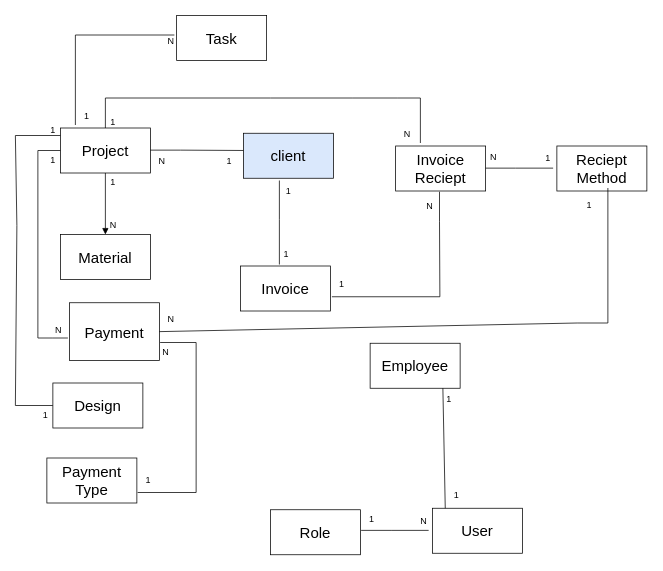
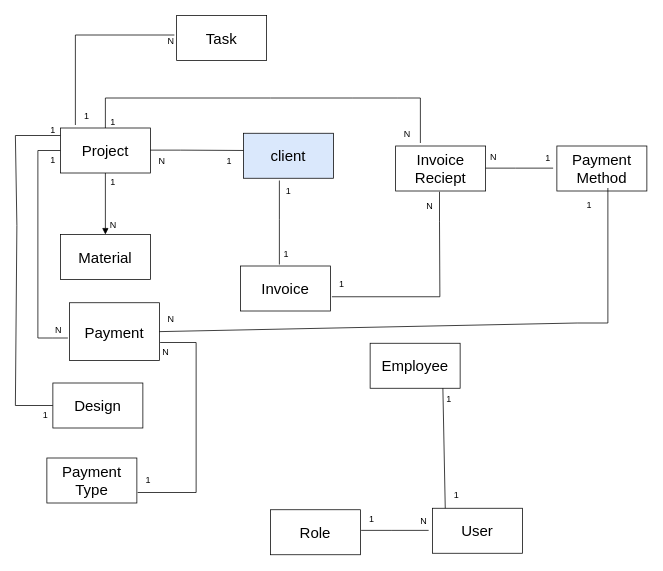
node "Reciept Method": label "Reciept Method" -> "Payment Method"
